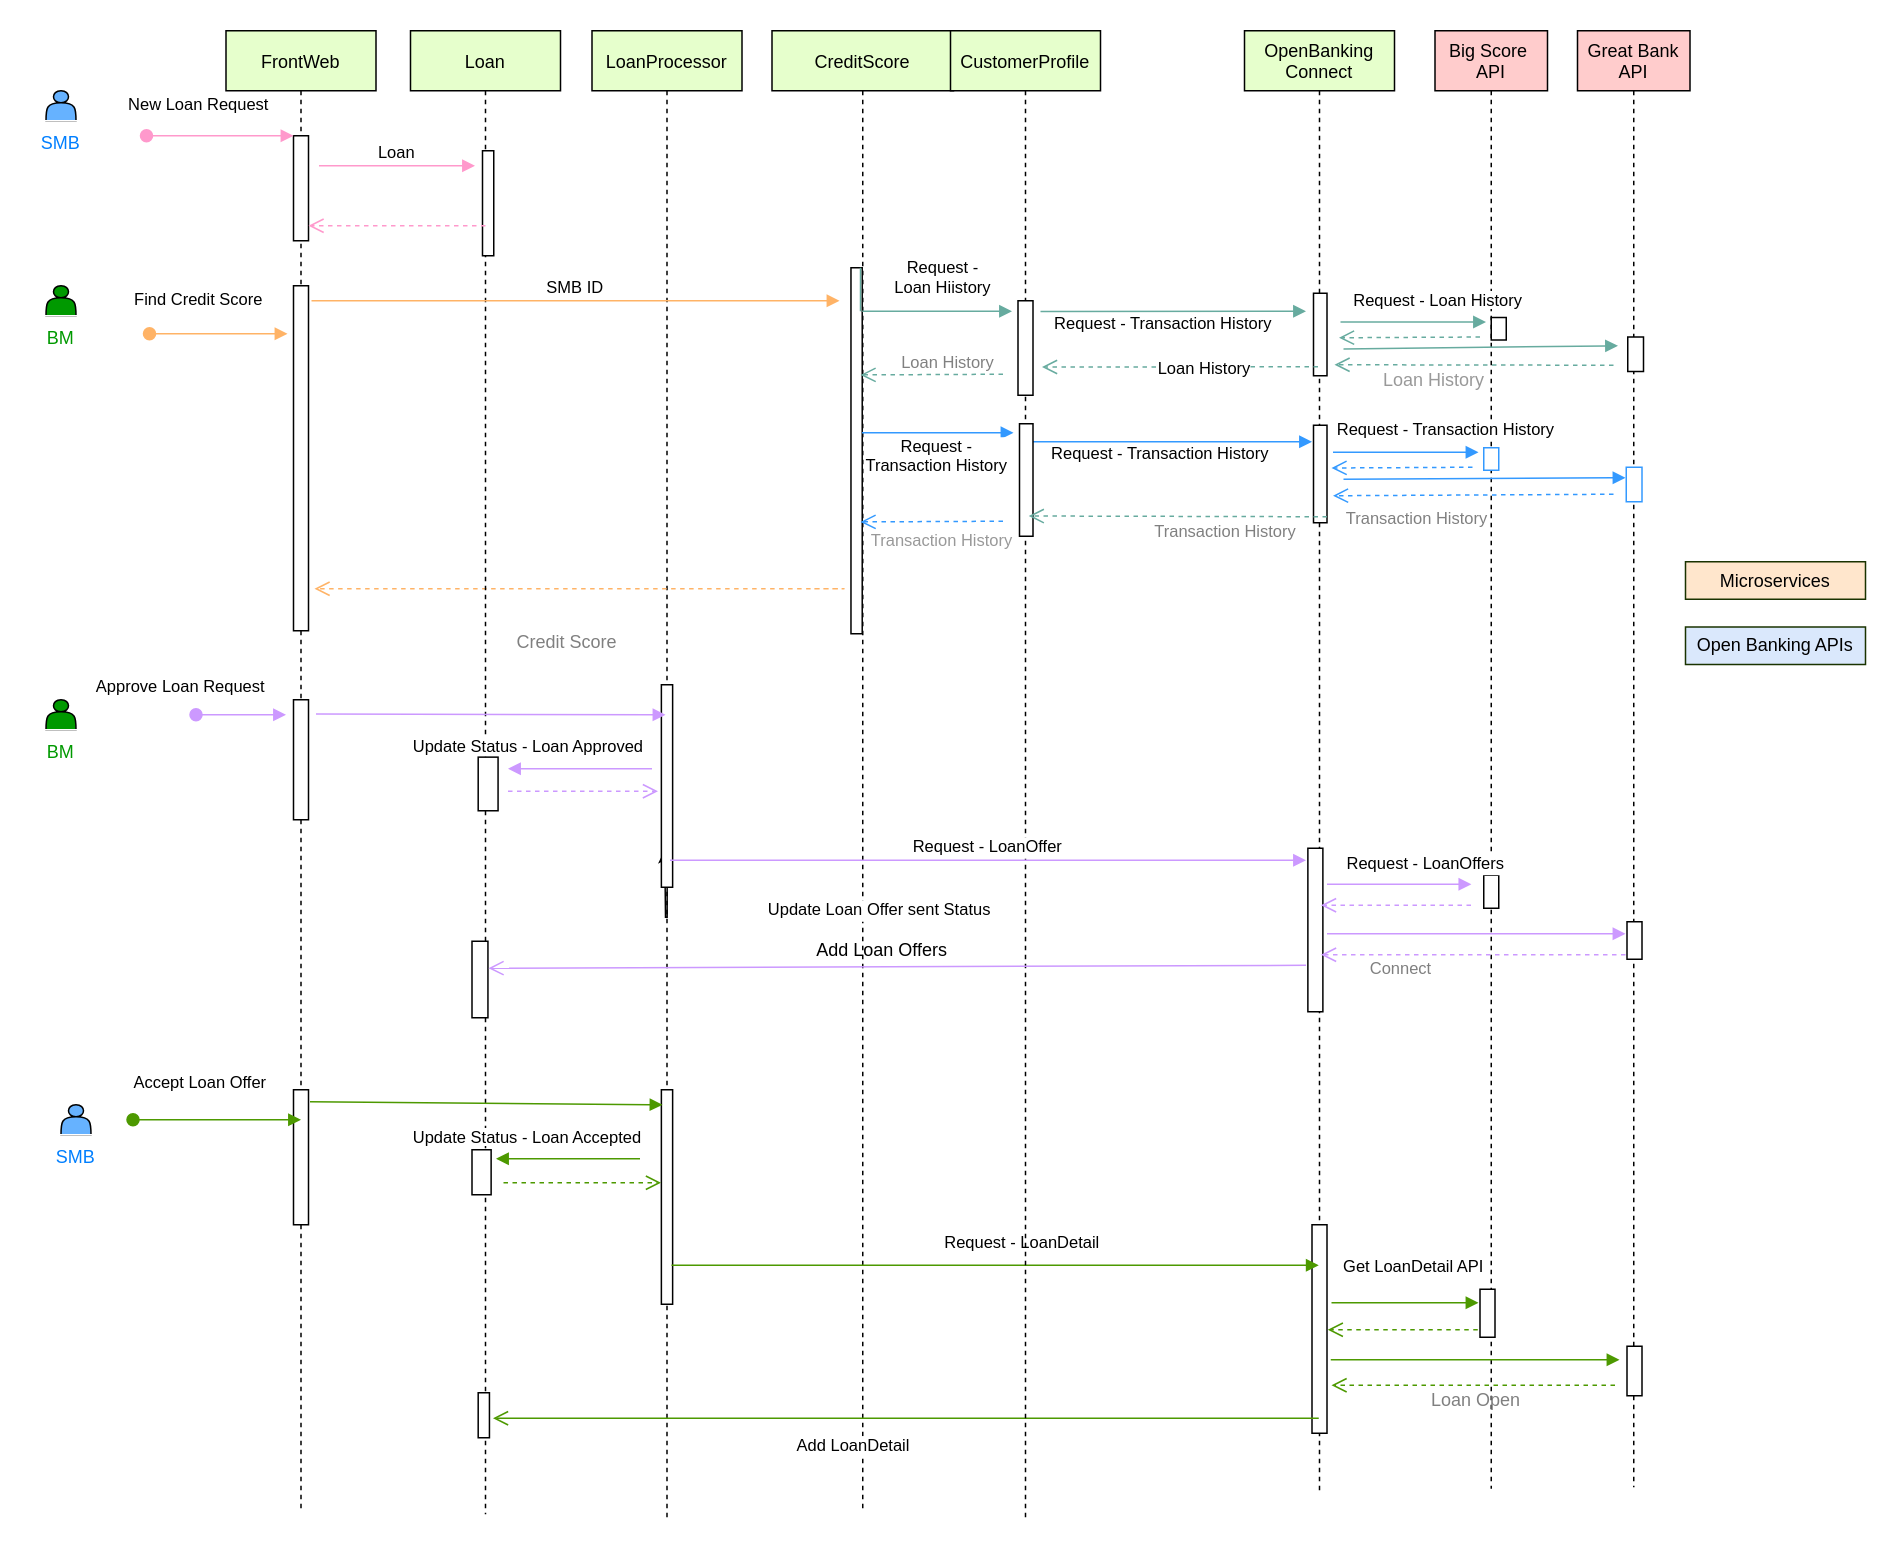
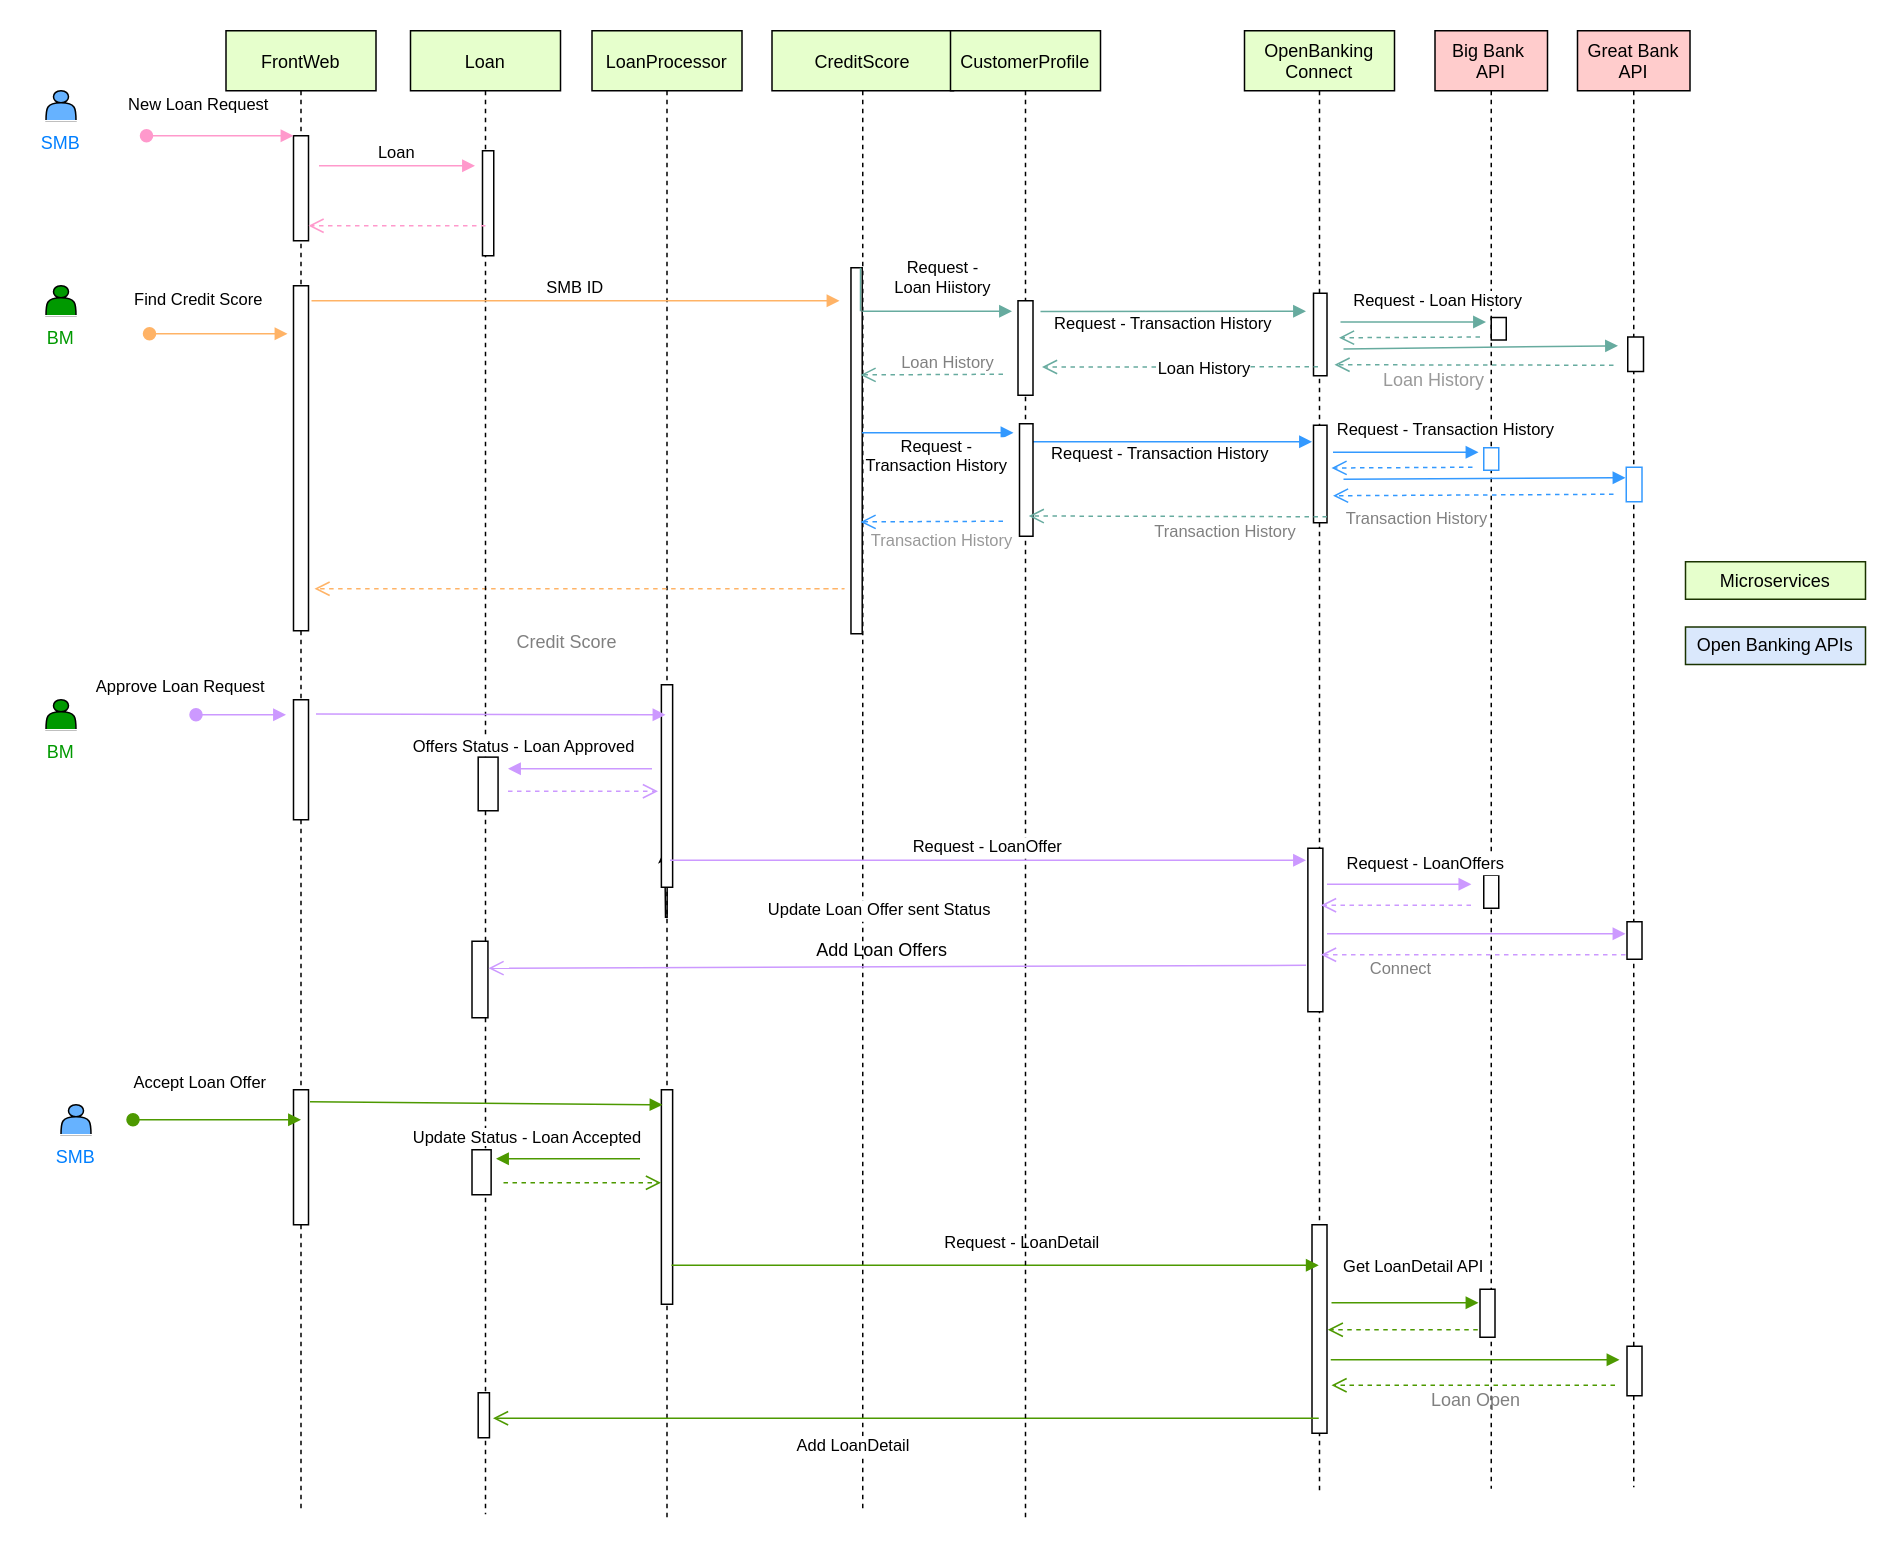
node "Big Score API": label "Big Score API" -> "Big Bank API"
node "Microservices": fillcolor #ffe6cc -> #e6ffcc
node "Update Status - Loan Approved": label "Update Status - Loan Approved" -> "Offers Status - Loan Approved"
